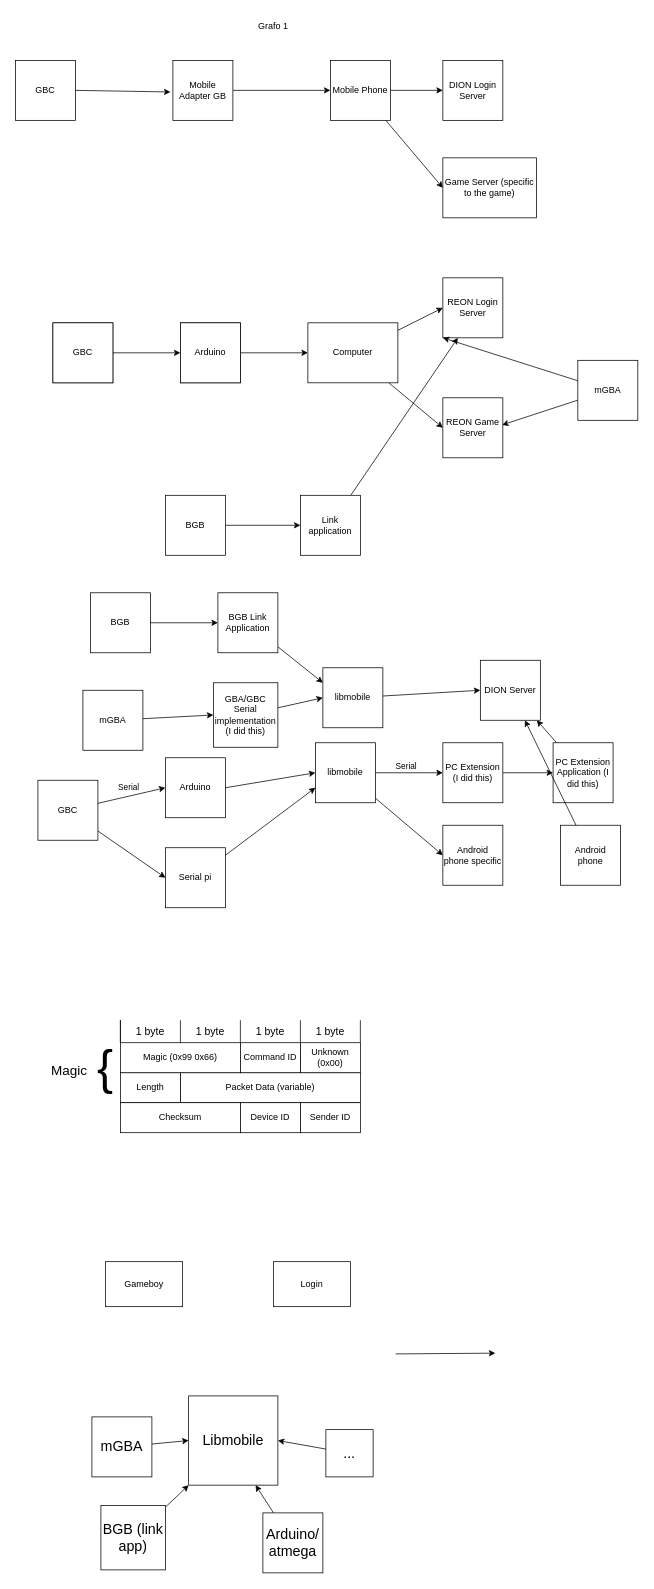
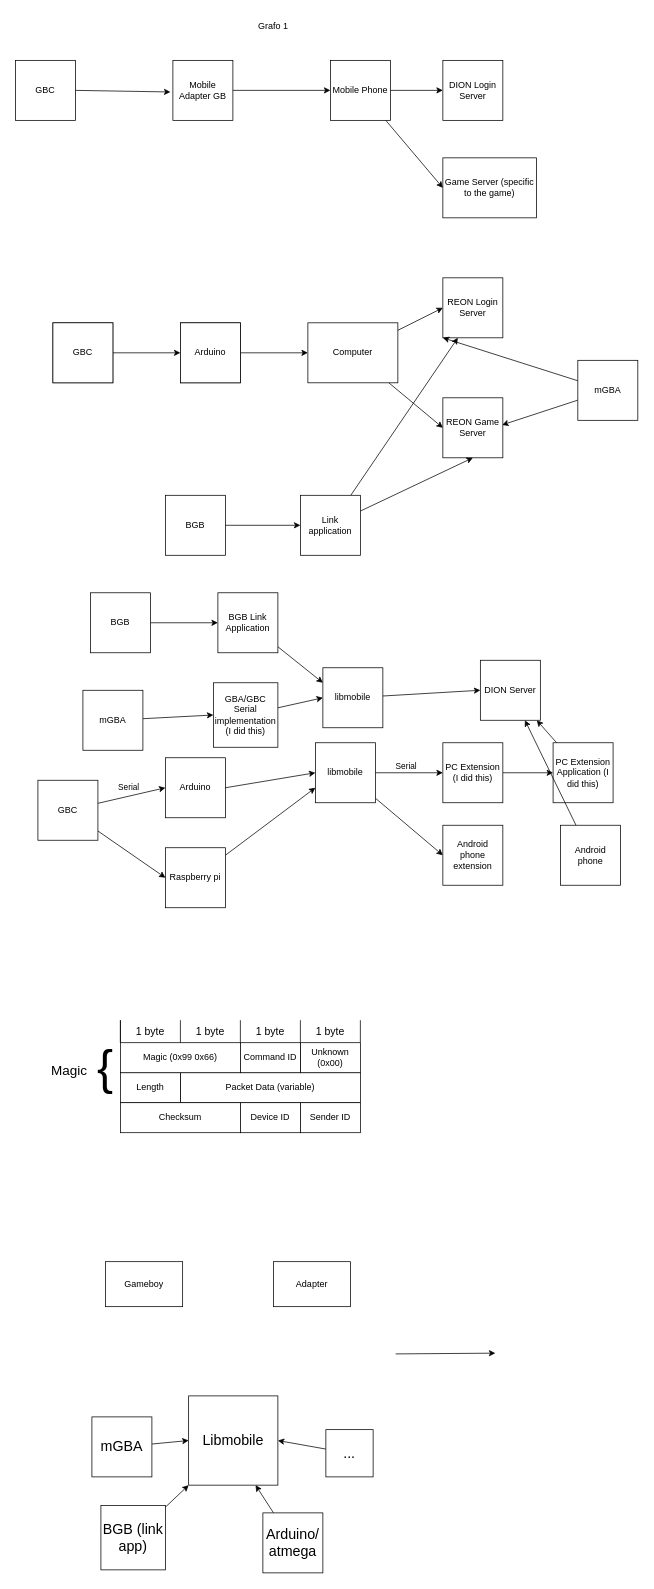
edge "Link application" -> "REON Game Server": added
node "Android phone specific": label "Android phone specific" -> "Android phone extension"
node "Serial pi": label "Serial pi" -> "Raspberry pi"
node "Login": label "Login" -> "Adapter"
